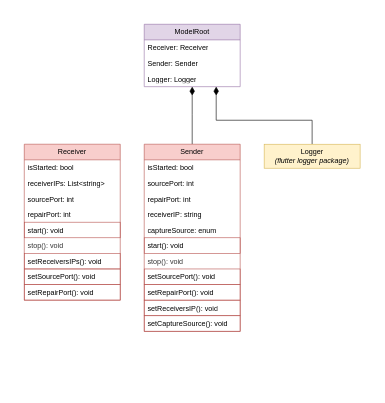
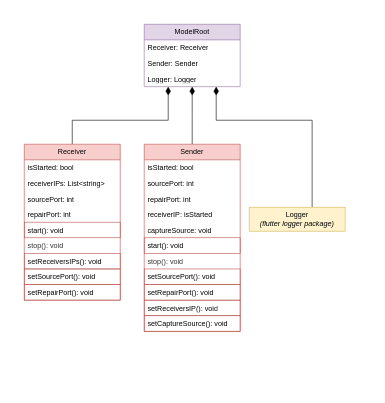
edge "Receiver" -> "ModelRoot": added
node "Logger (flutter logger package)": moved (312, 156) -> (297, 219)
node "receiverIP: string": label "receiverIP: string" -> "receiverIP: isStarted"
node "captureSource: enum": label "captureSource: enum" -> "captureSource: void"
